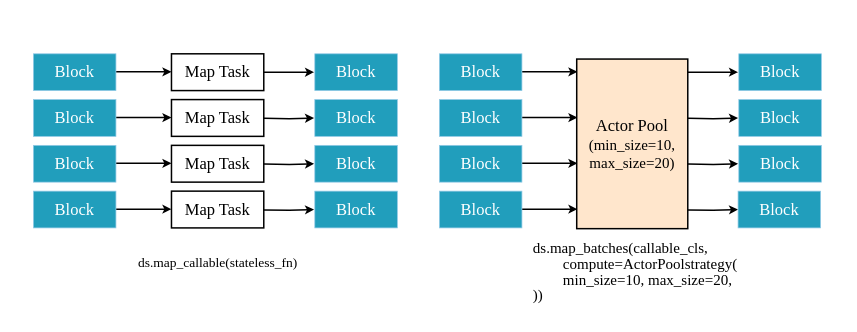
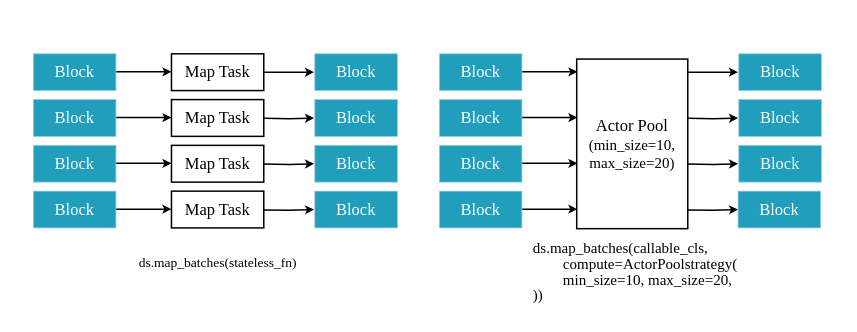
node "Actor Pool (min_size=10, max_size=20)": fillcolor #ffe6cc -> #ffffff
node "ds.map_callable(stateless_fn)": label "ds.map_callable(stateless_fn)" -> "ds.map_batches(stateless_fn)"
